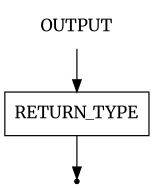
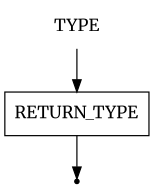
node "OUTPUT": label "OUTPUT" -> "TYPE"
